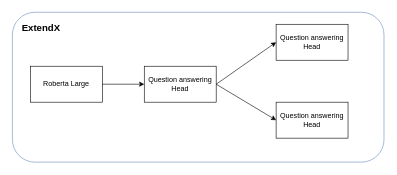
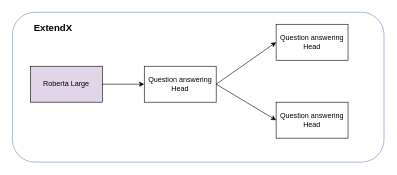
node "ExtendX": moved (42, 27) -> (54, 27)
node "Roberta Large": fillcolor #ffffff -> #e1d5e7
